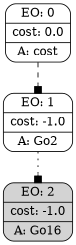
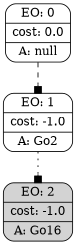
node "EO: 0": text "A: cost" -> "A: null"
